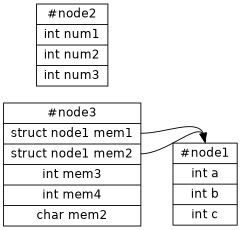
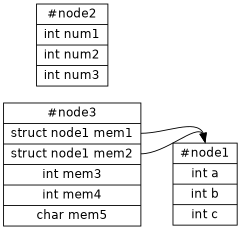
node "#node3": text "char mem2" -> "char mem5"
